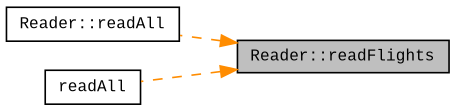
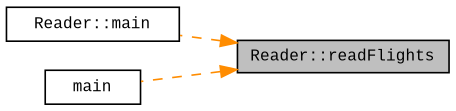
node "Reader::readAll": label "Reader::readAll" -> "Reader::main"
node "readAll": label "readAll" -> "main"
